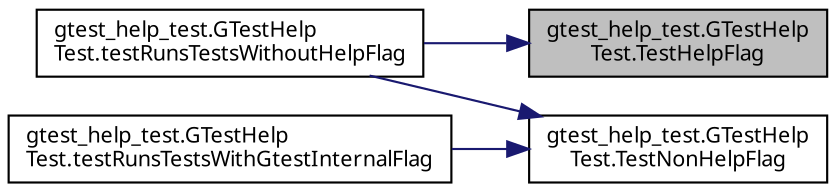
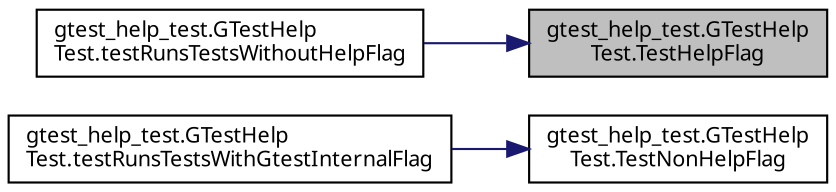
edge "gtest_help_test.GTestHelp Test.testRunsTestsWithoutHelpFlag" -> "gtest_help_test.GTestHelp Test.TestNonHelpFlag": removed
